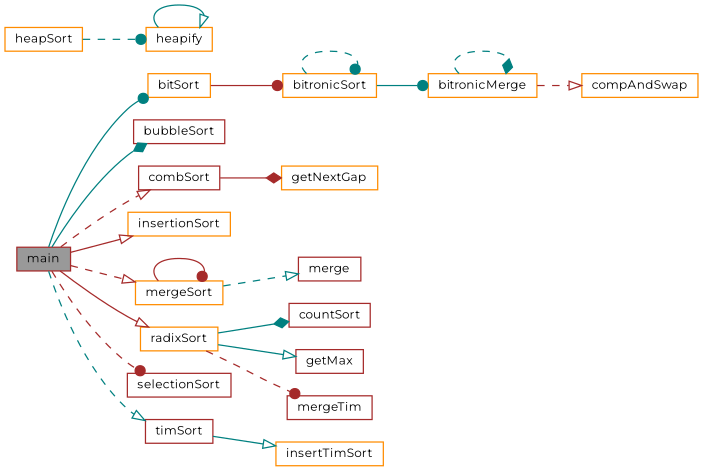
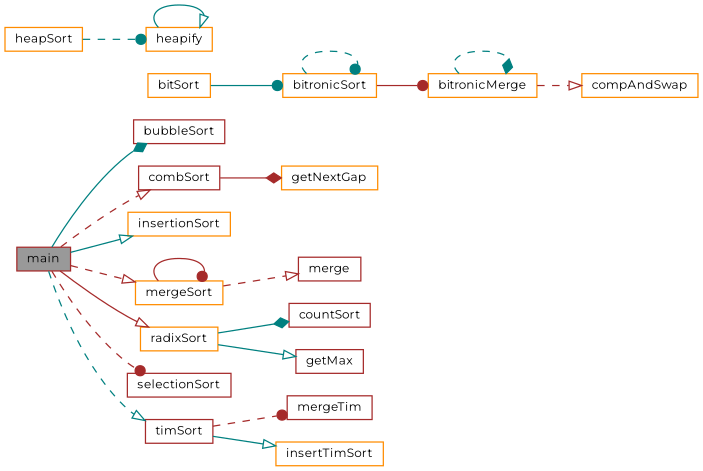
edge "bitSort" -> "bitronicSort": color brown -> teal
edge "bitronicSort" -> "bitronicMerge": color teal -> brown
edge "main" -> "bitSort": removed
edge "main" -> "insertionSort": color brown -> teal
edge "mergeSort" -> "merge": color teal -> brown
edge "radixSort" -> "mergeTim": now "timSort" -> "mergeTim"
